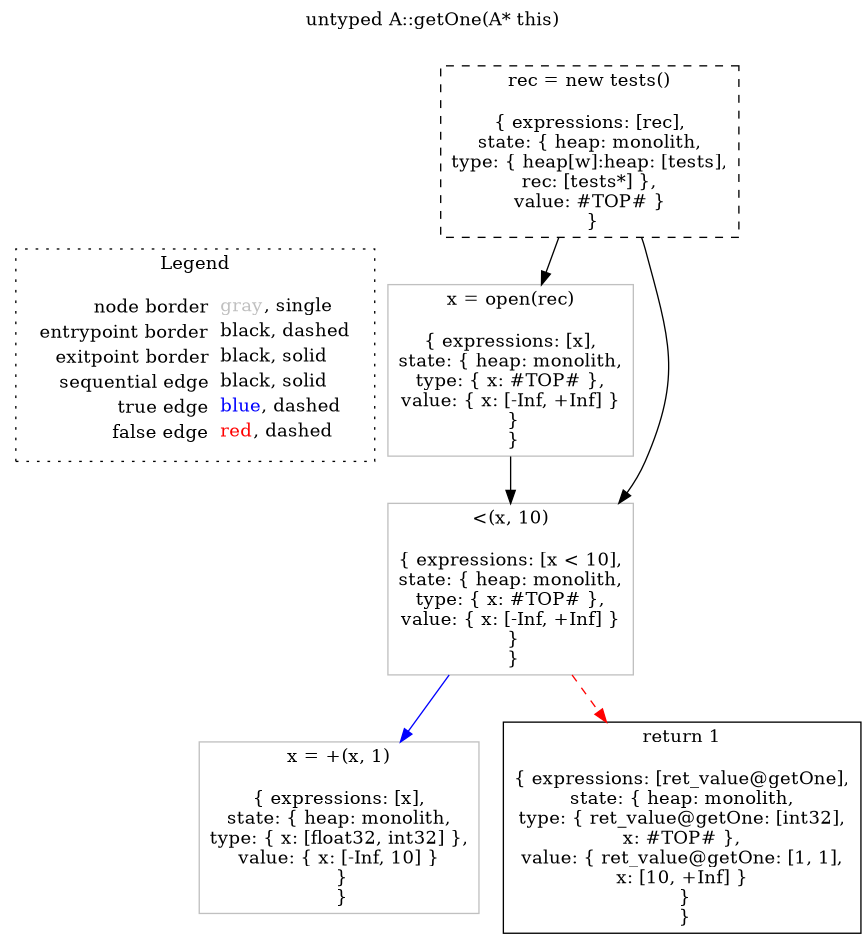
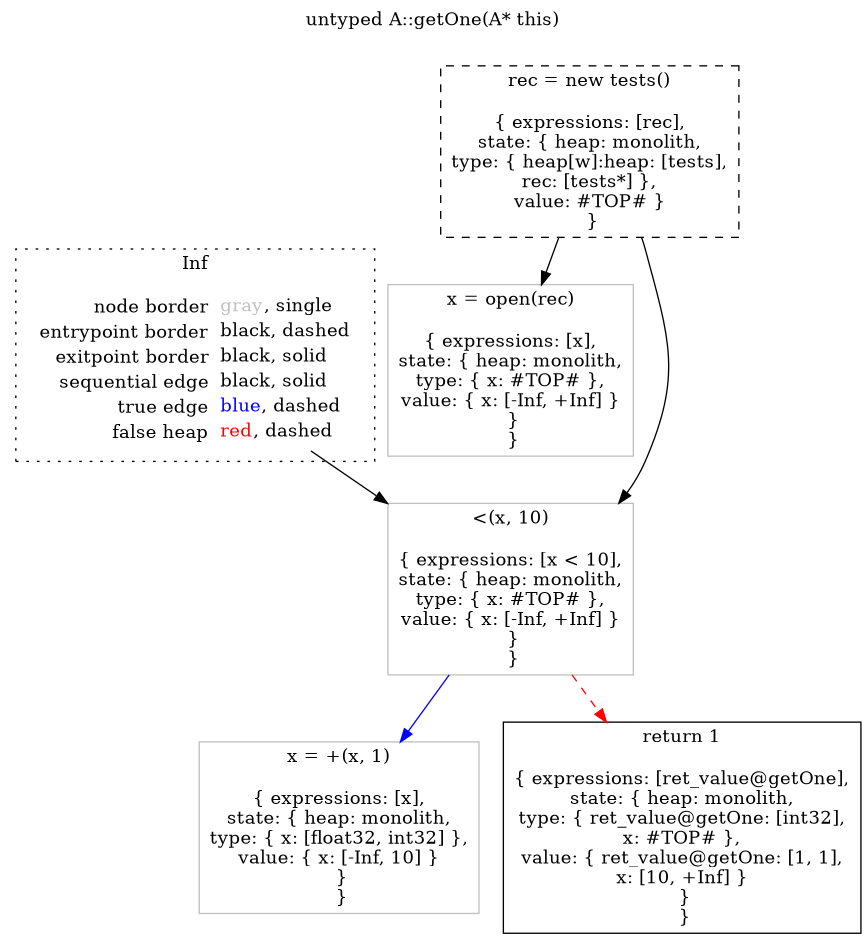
cluster "Legend": label "Legend" -> "Inf"
node "node border": text "false edge" -> "false heap"
edge "x = open(rec)" -> "<(x, 10)": now "node border" -> "<(x, 10)"
